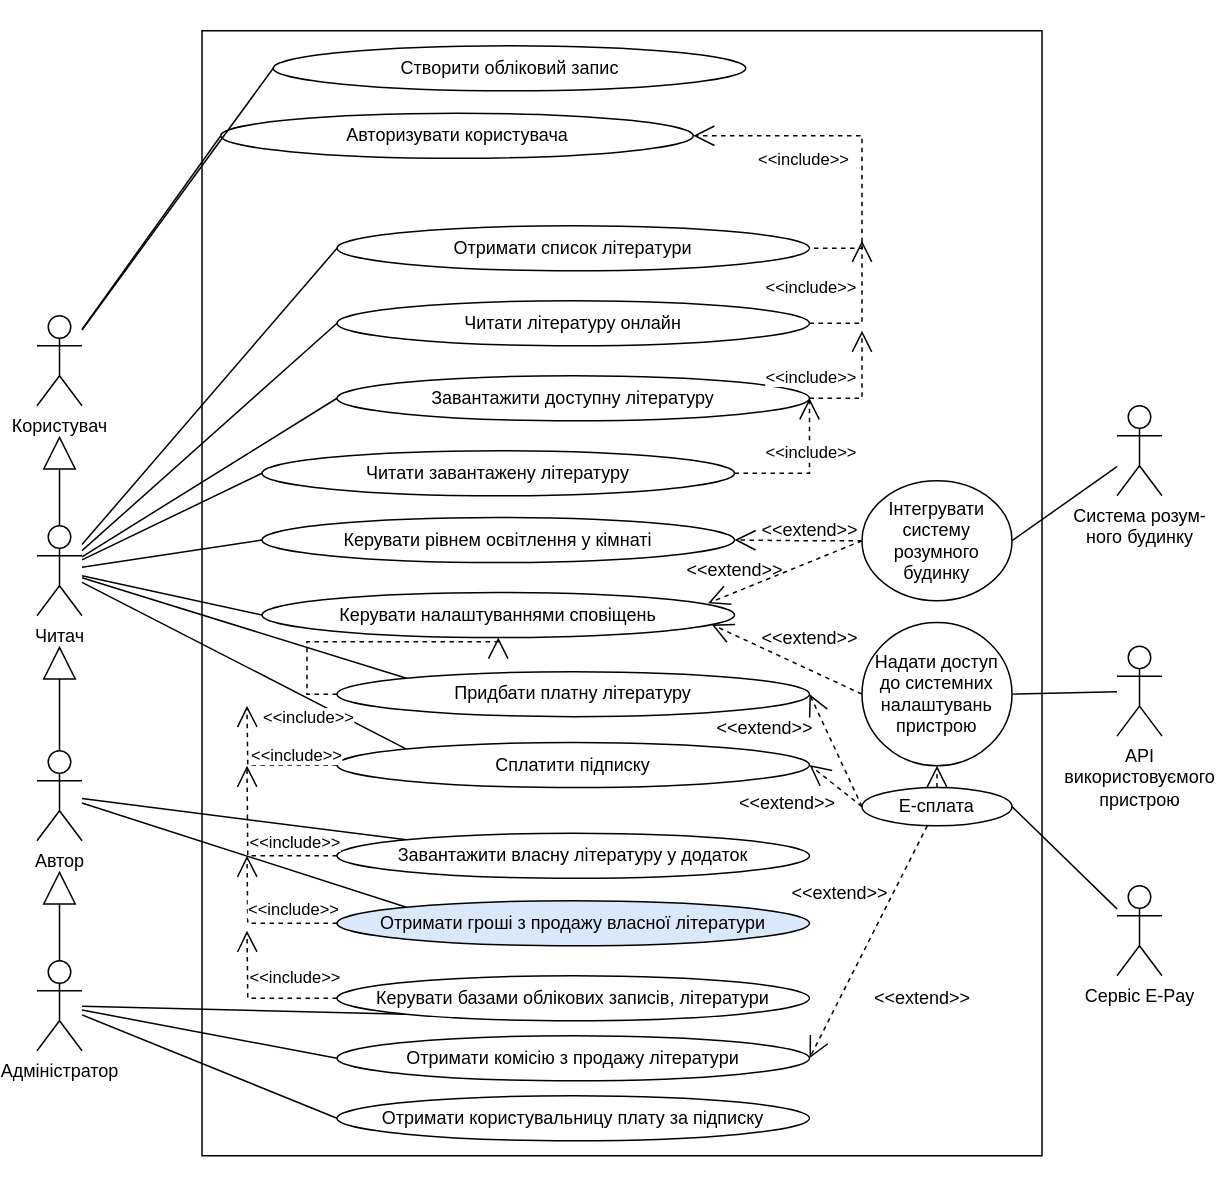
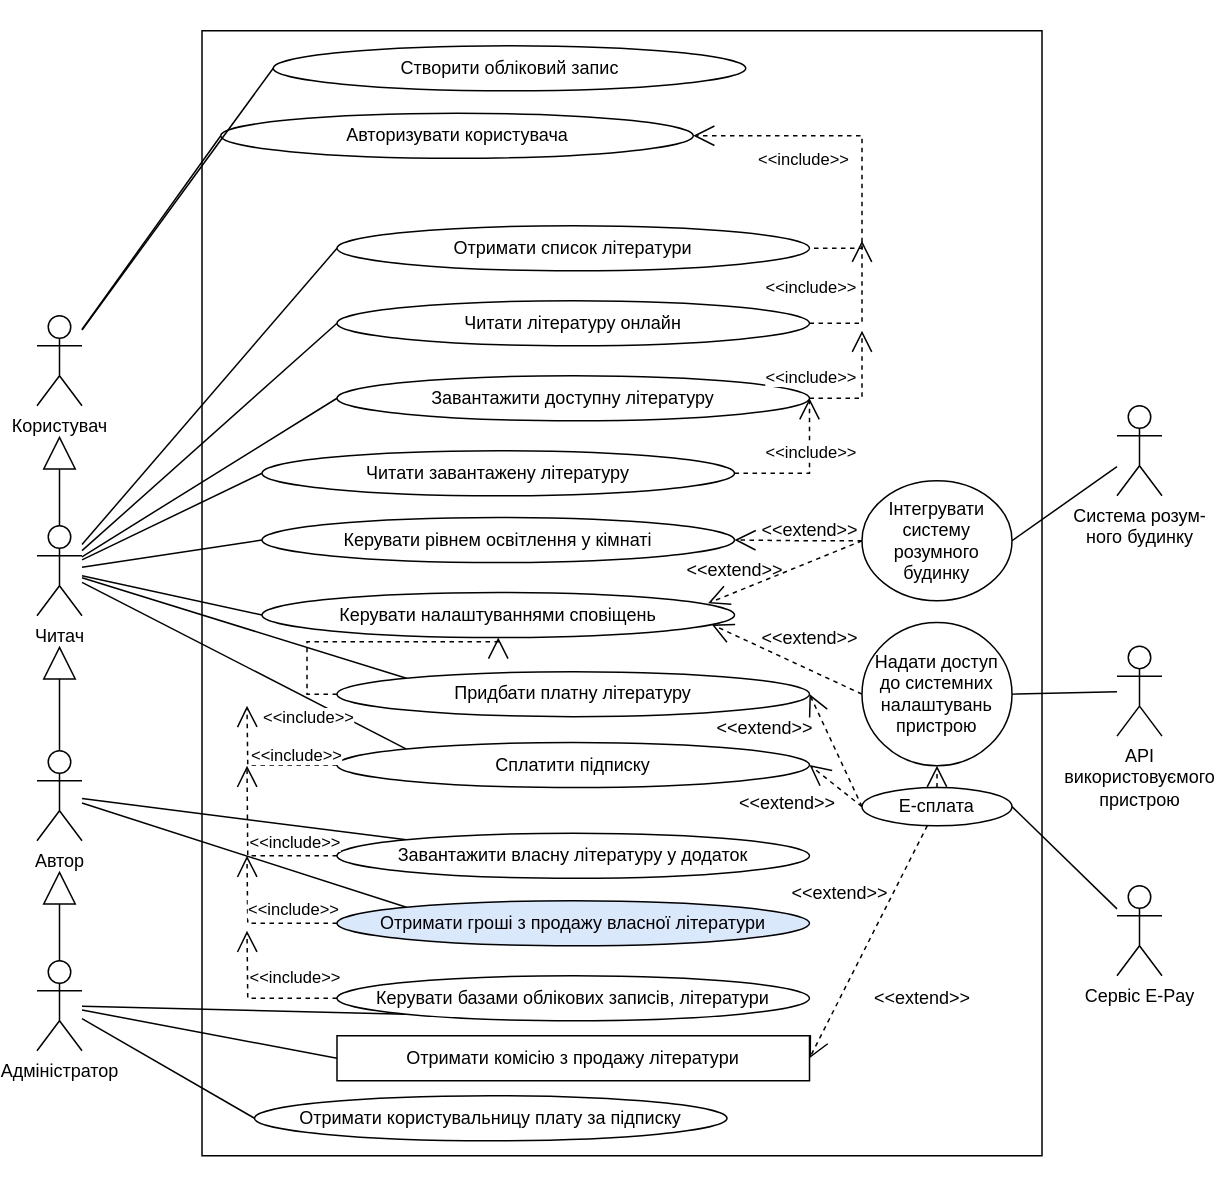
node "Отримати комісію з продажу літератури": shape ellipse -> rectangle
node "Отримати користувальницу плату за підписку": moved (573, 1118) -> (491, 1118)
